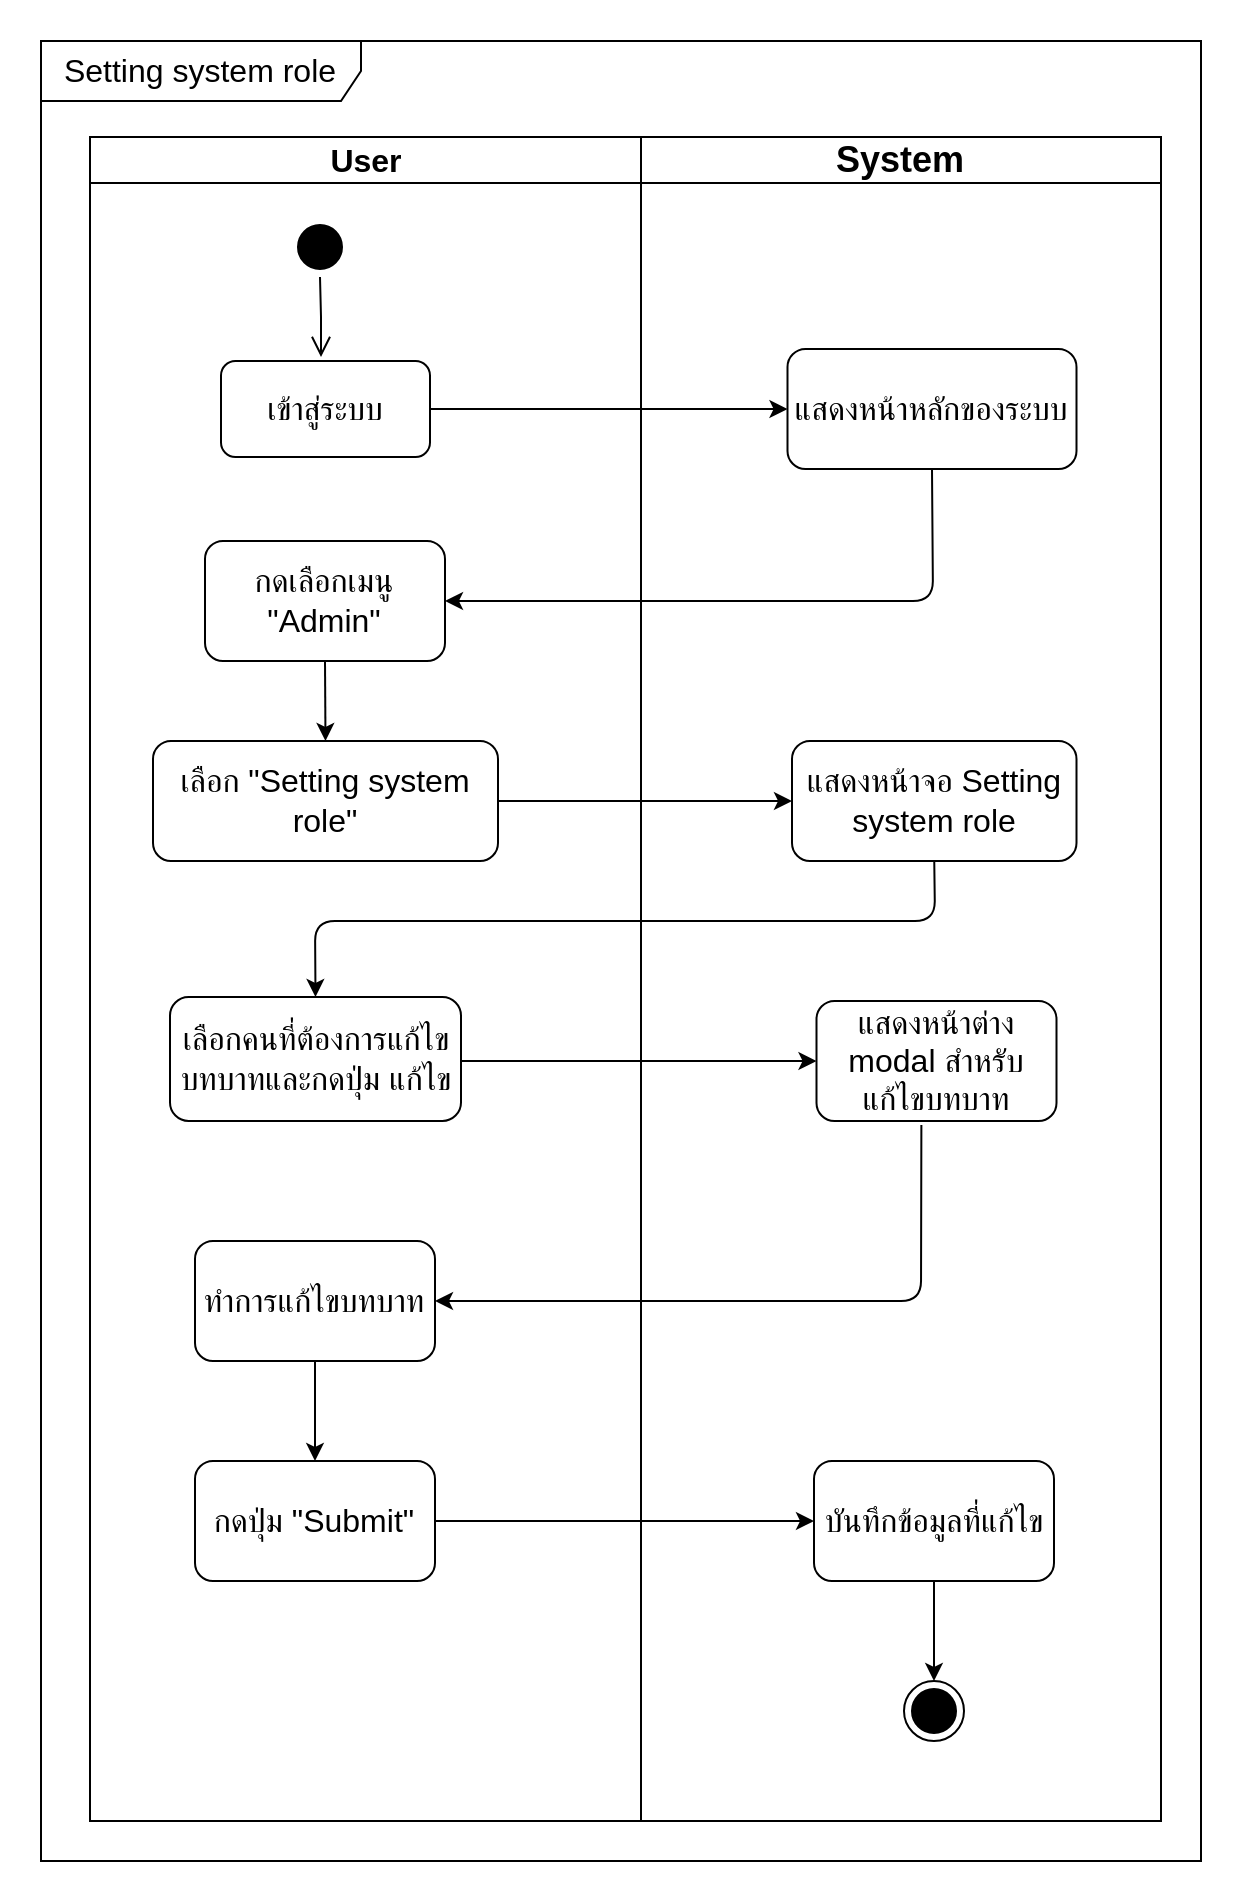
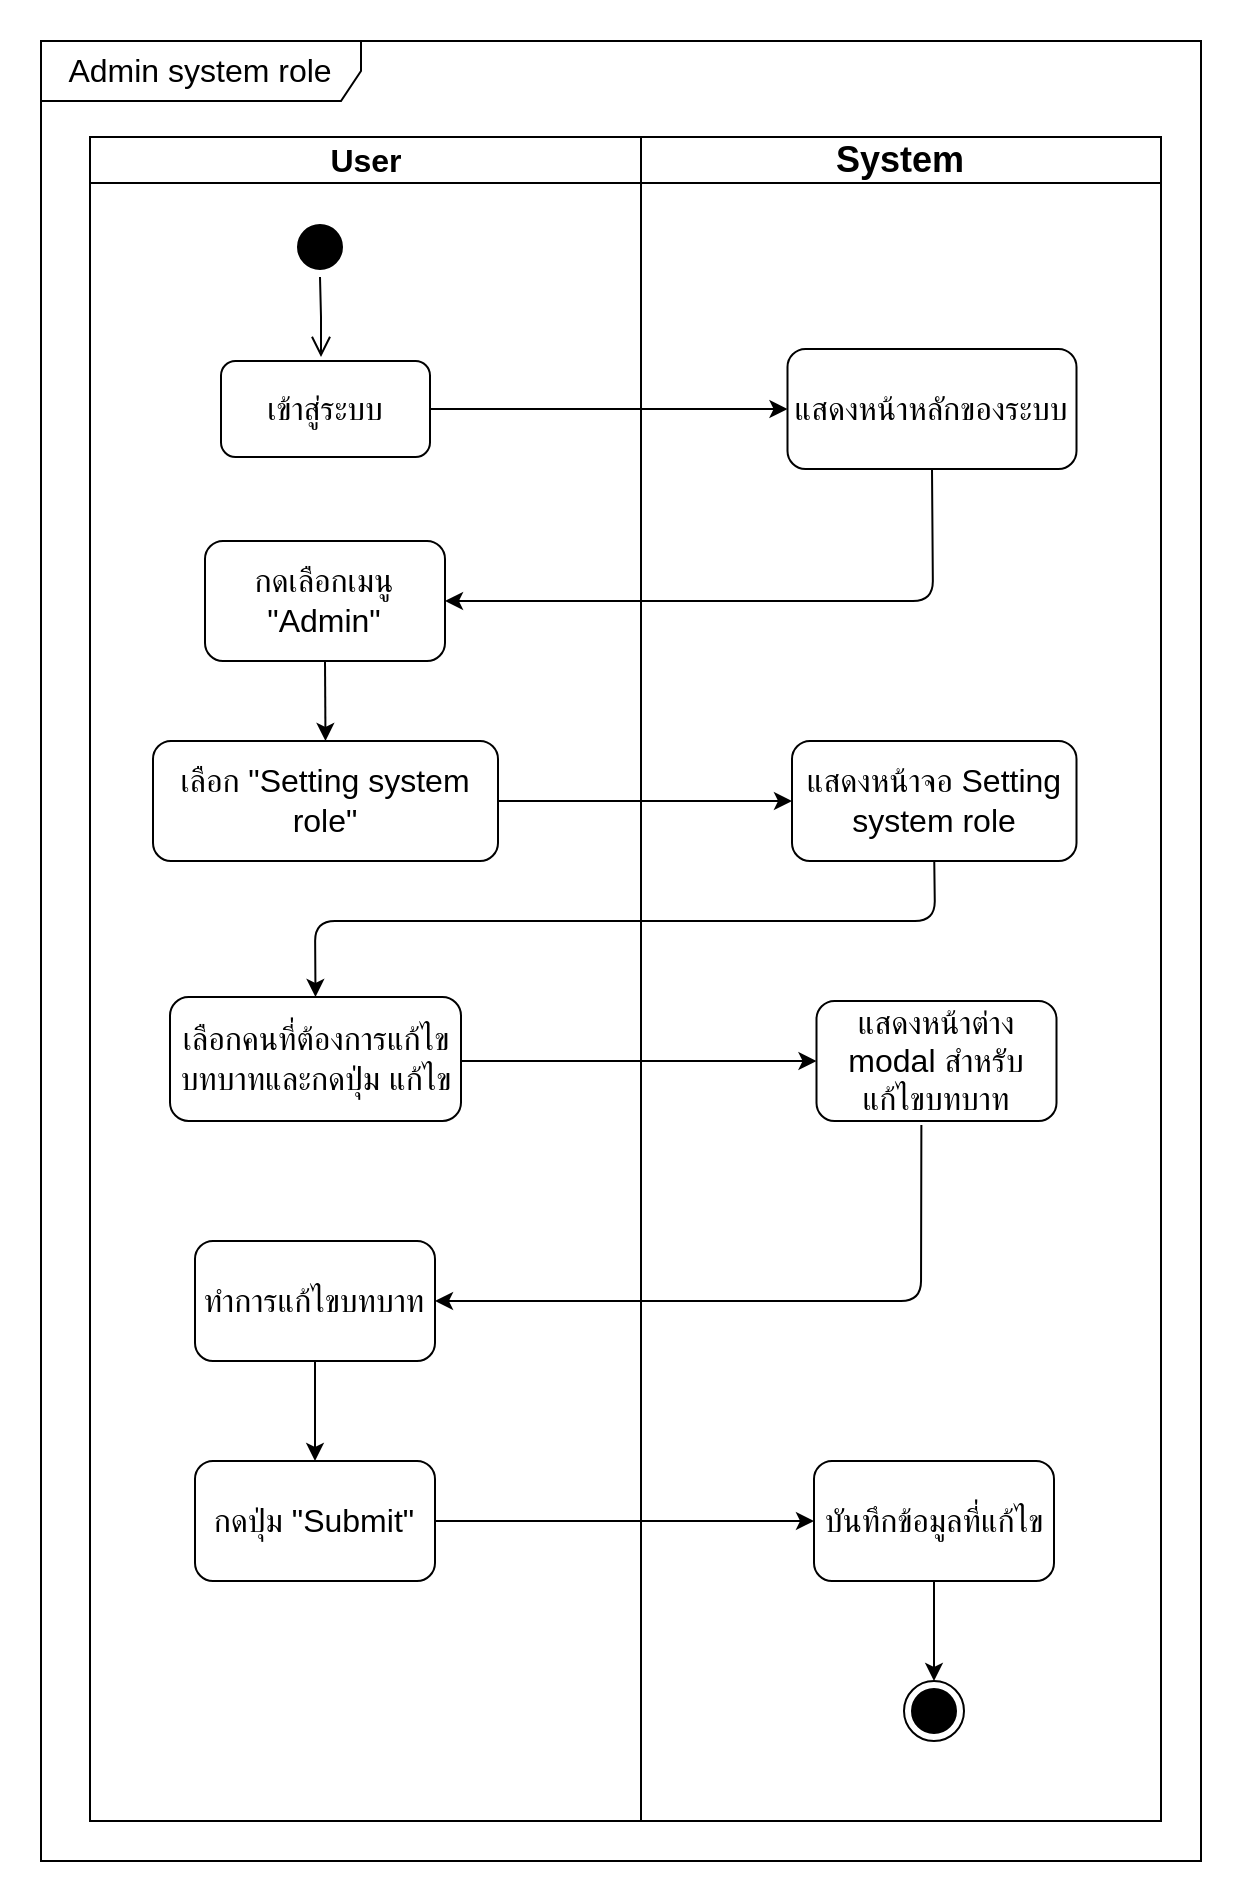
node "Setting system role": label "Setting system role" -> "Admin system role"
